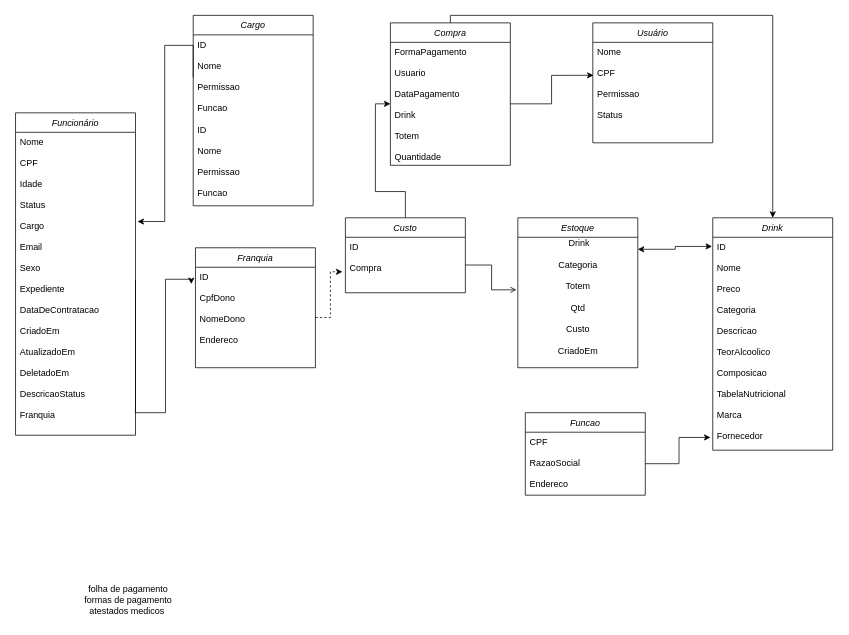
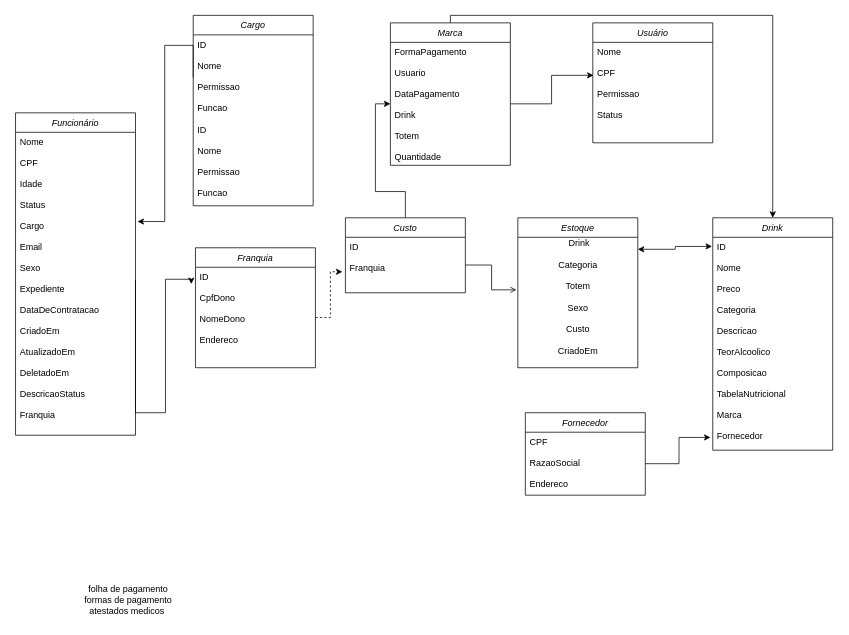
node "Compra": label "Compra" -> "Marca"
node "ID Compra": label "ID Compra" -> "ID Franquia"
node "Drink Categoria Totem Qtd Custo CriadoEm": label "Drink Categoria Totem Qtd Custo CriadoEm" -> "Drink Categoria Totem Sexo Custo CriadoEm"
node "Funcao": label "Funcao" -> "Fornecedor"
